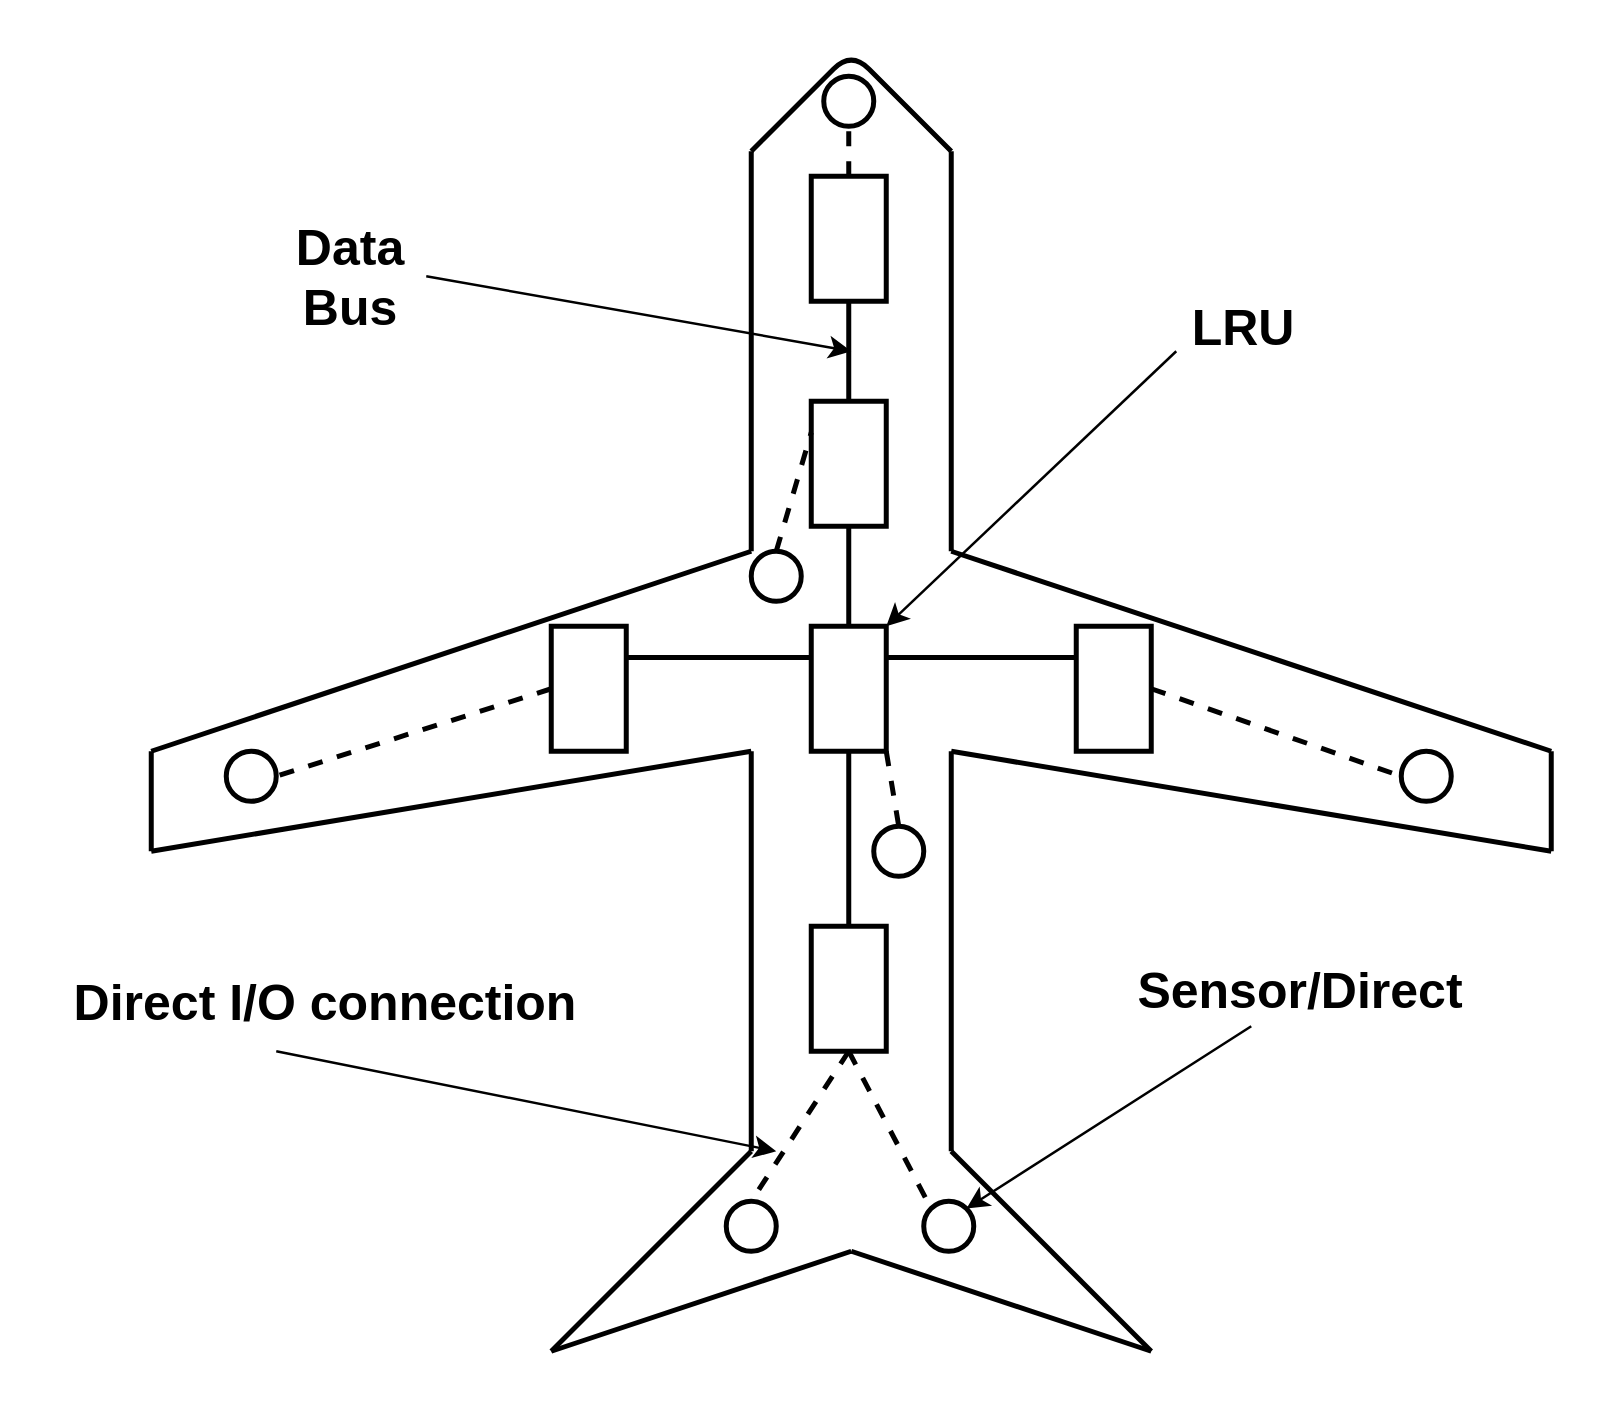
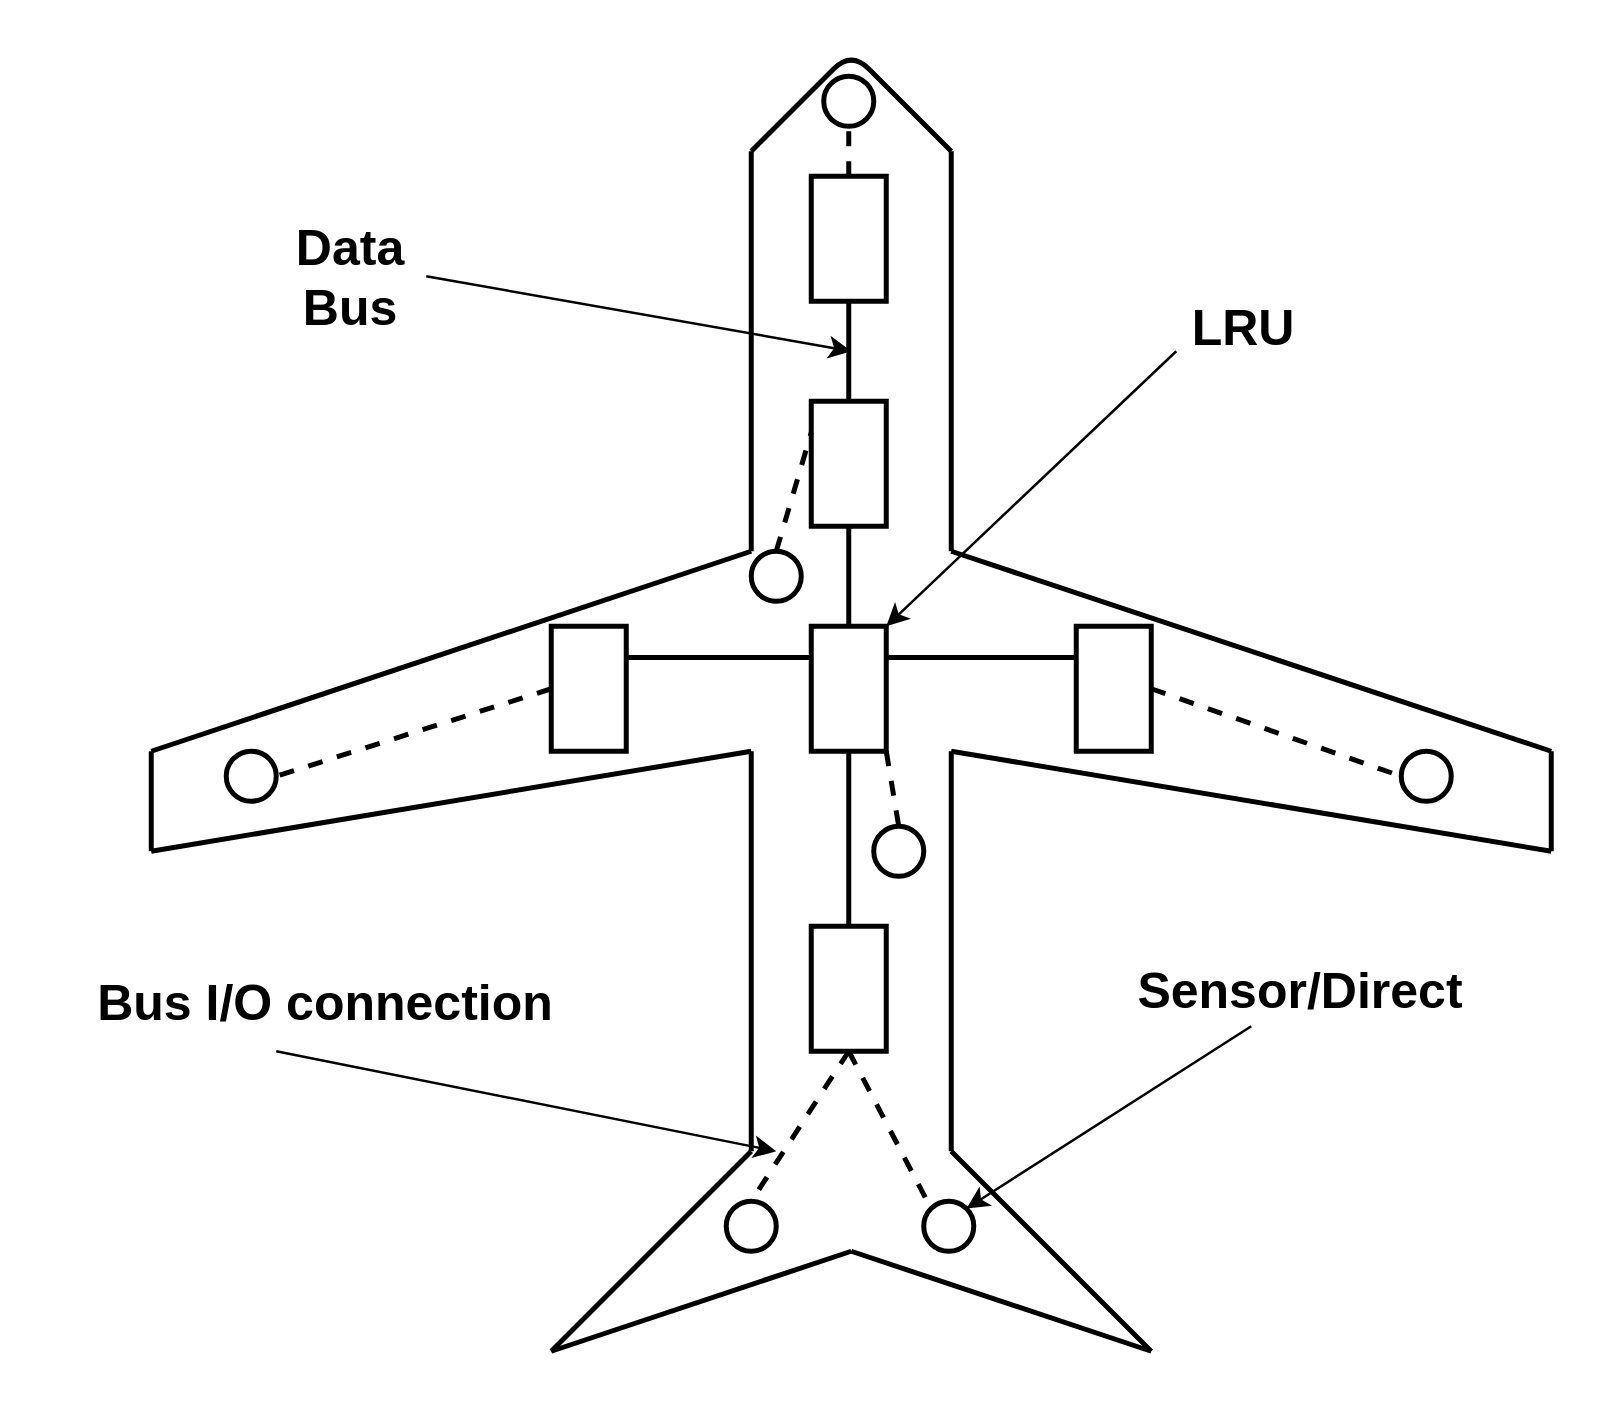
node "Direct I/O connection": label "Direct I/O connection" -> "Bus I/O connection"
